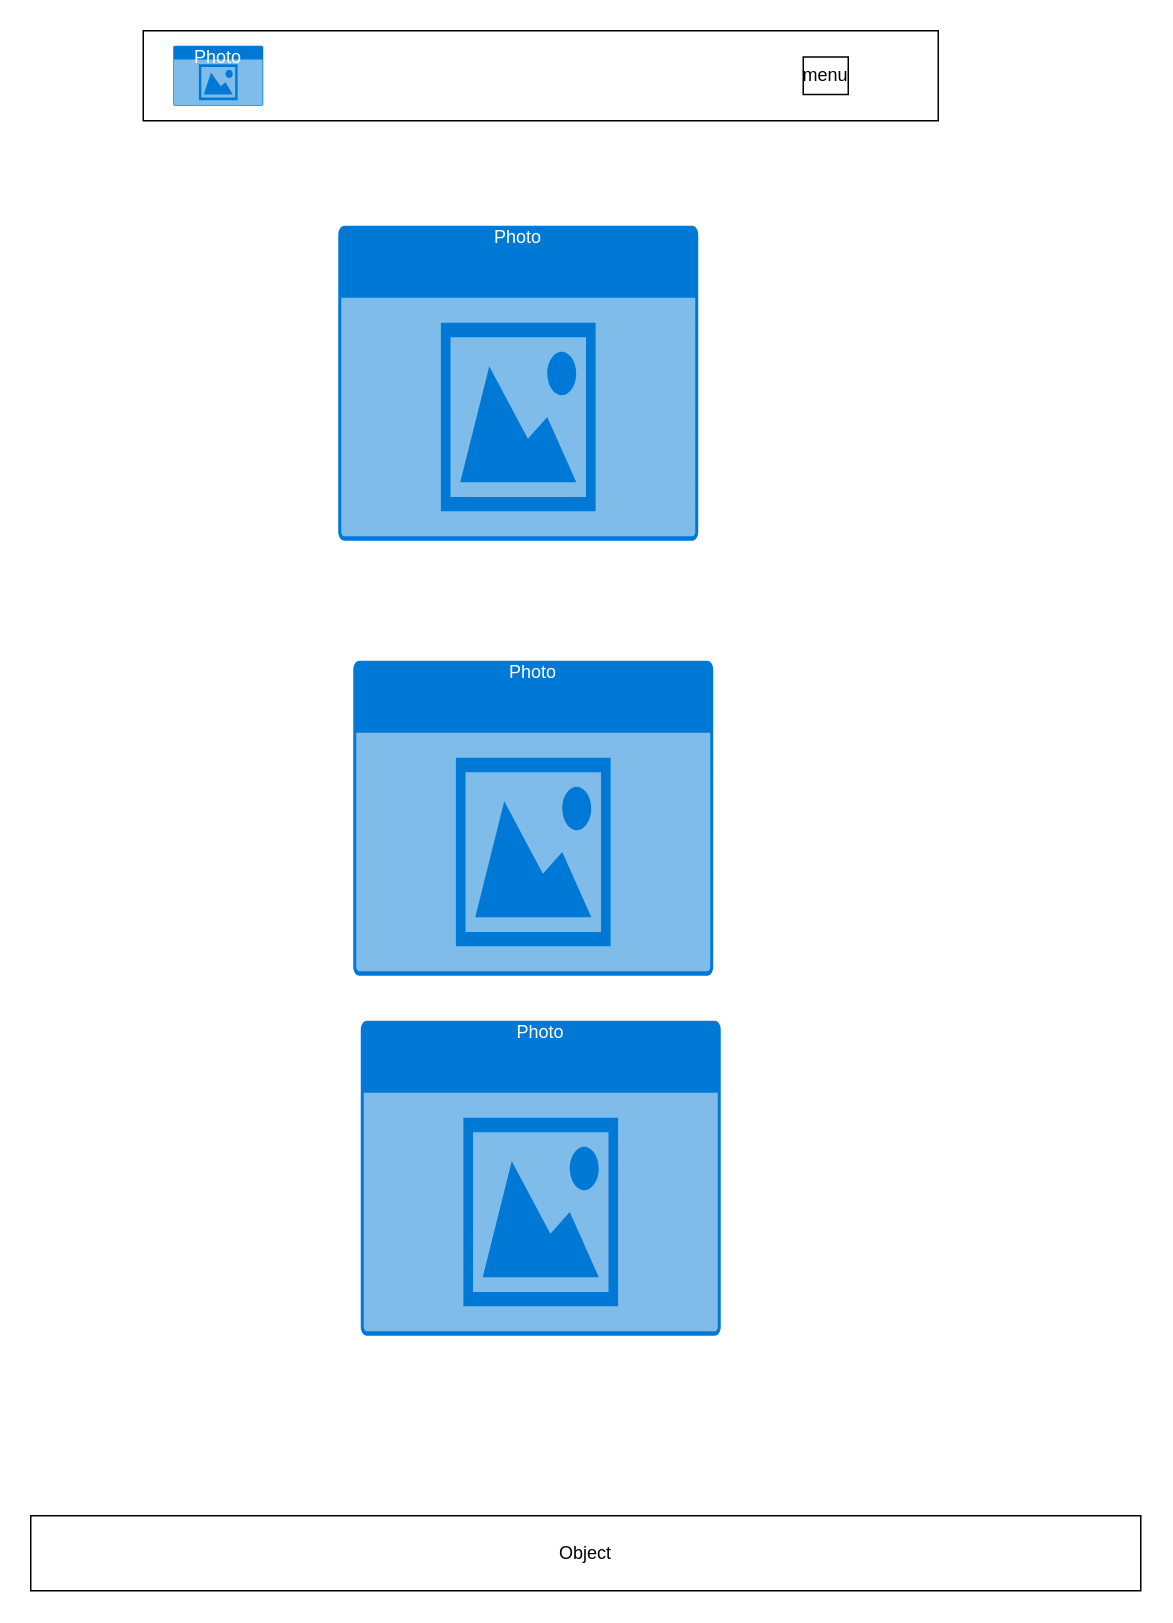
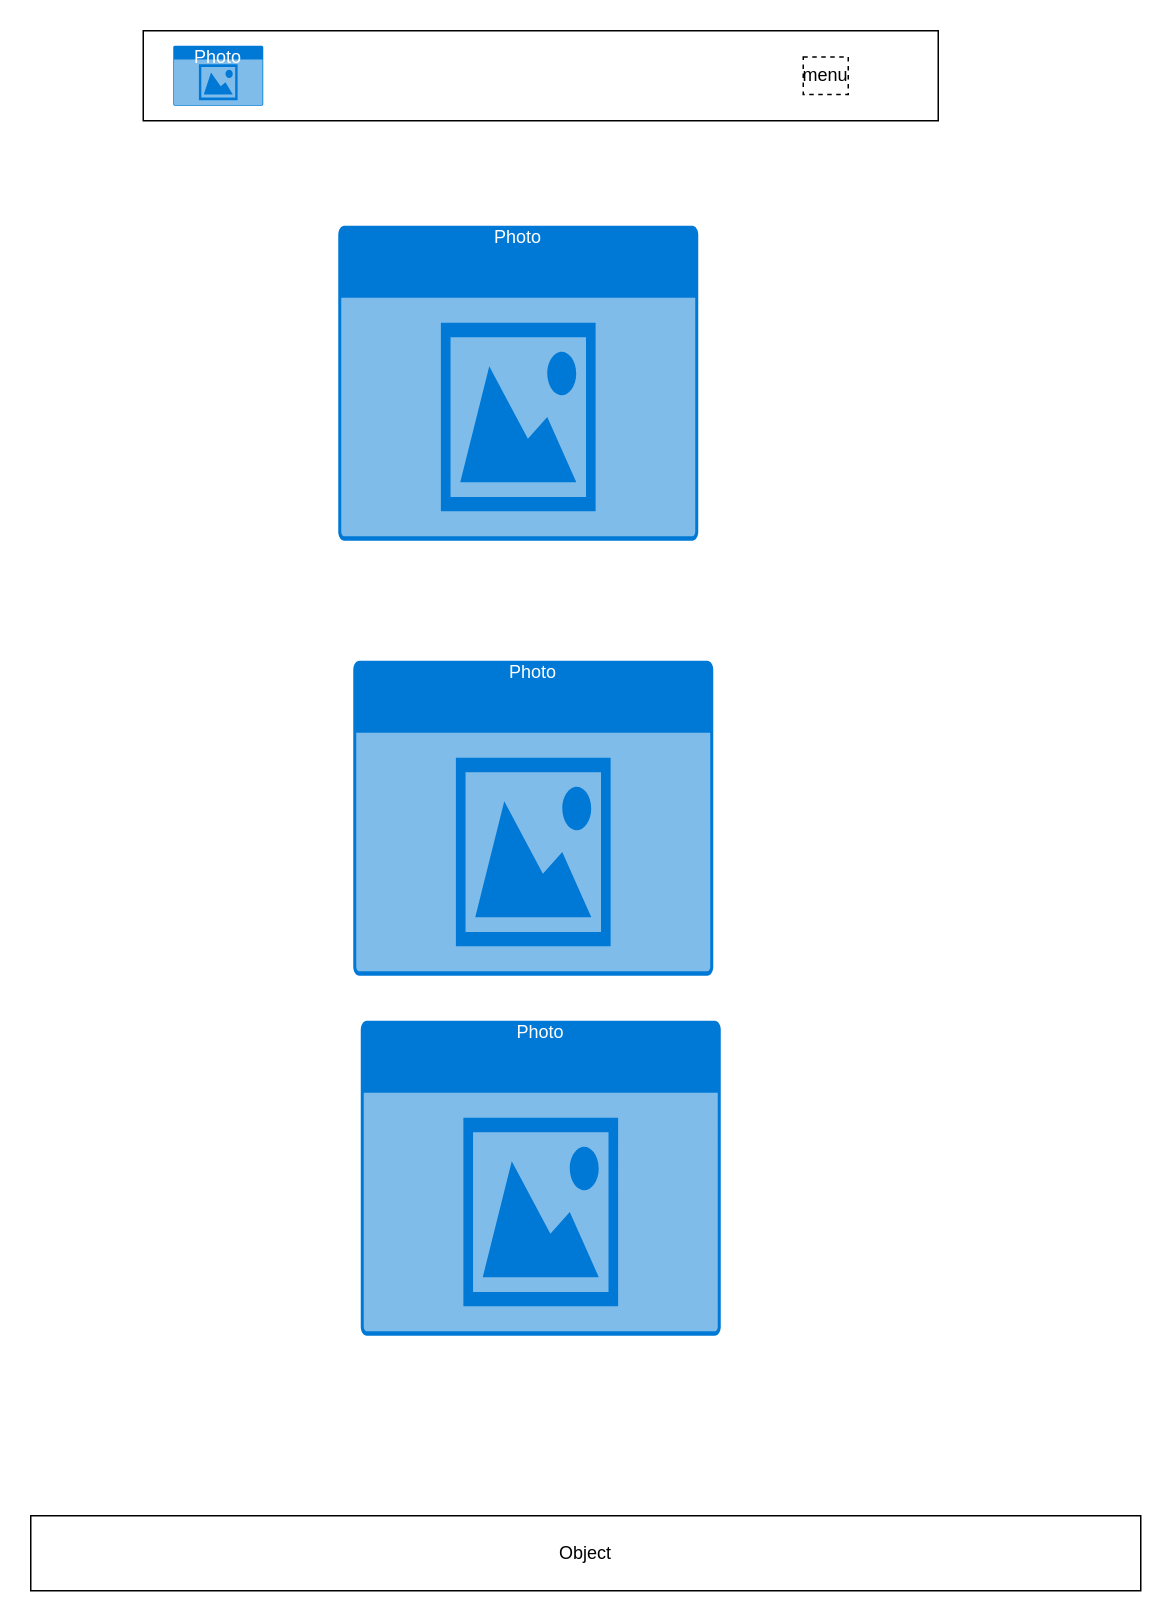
node "menu": style solid -> dashed
